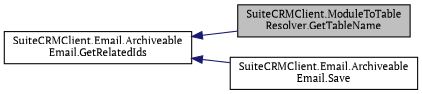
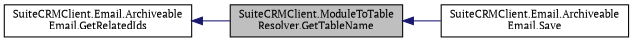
edge "SuiteCRMClient.Email.Archiveable Email.Save" -> "SuiteCRMClient.Email.Archiveable Email.GetRelatedIds": now "SuiteCRMClient.Email.Archiveable Email.Save" -> "SuiteCRMClient.ModuleToTable Resolver.GetTableName"
